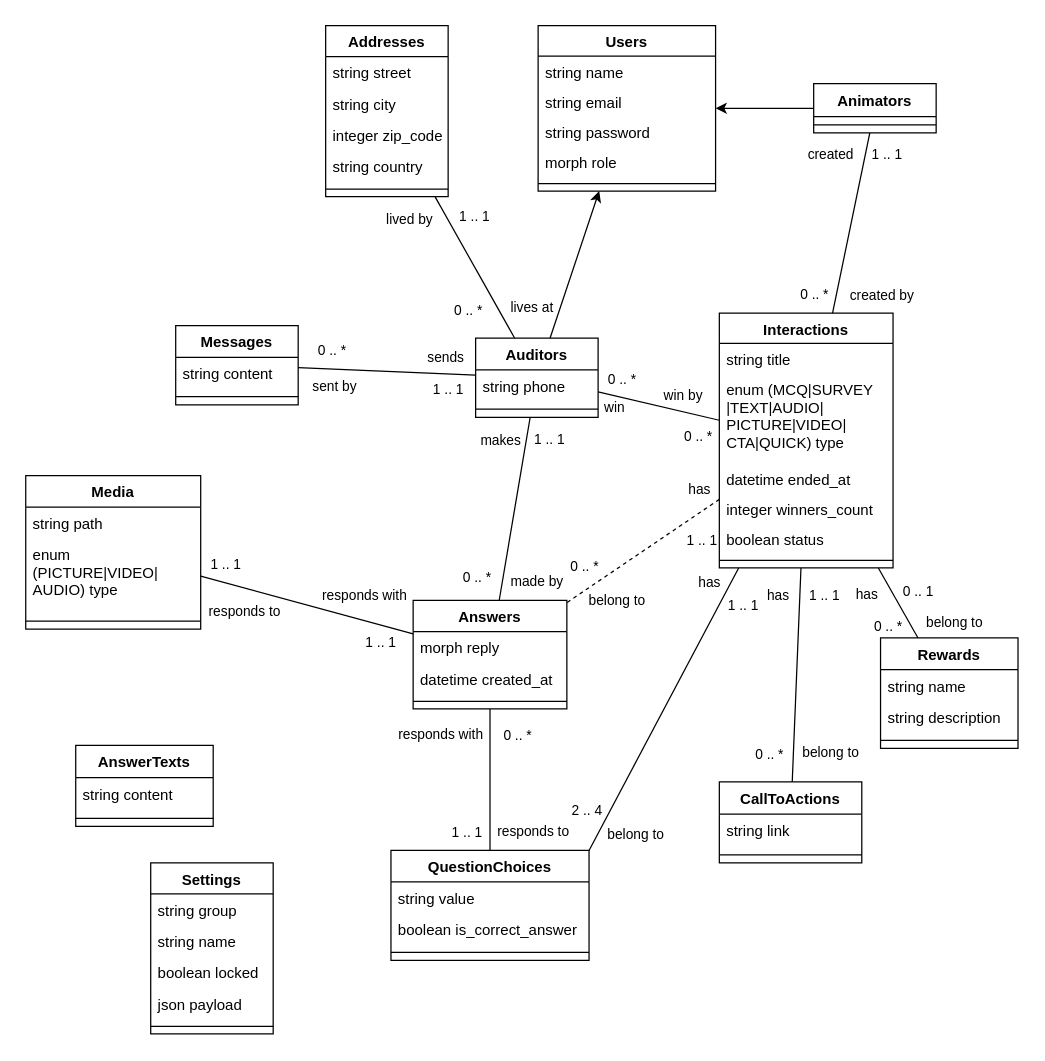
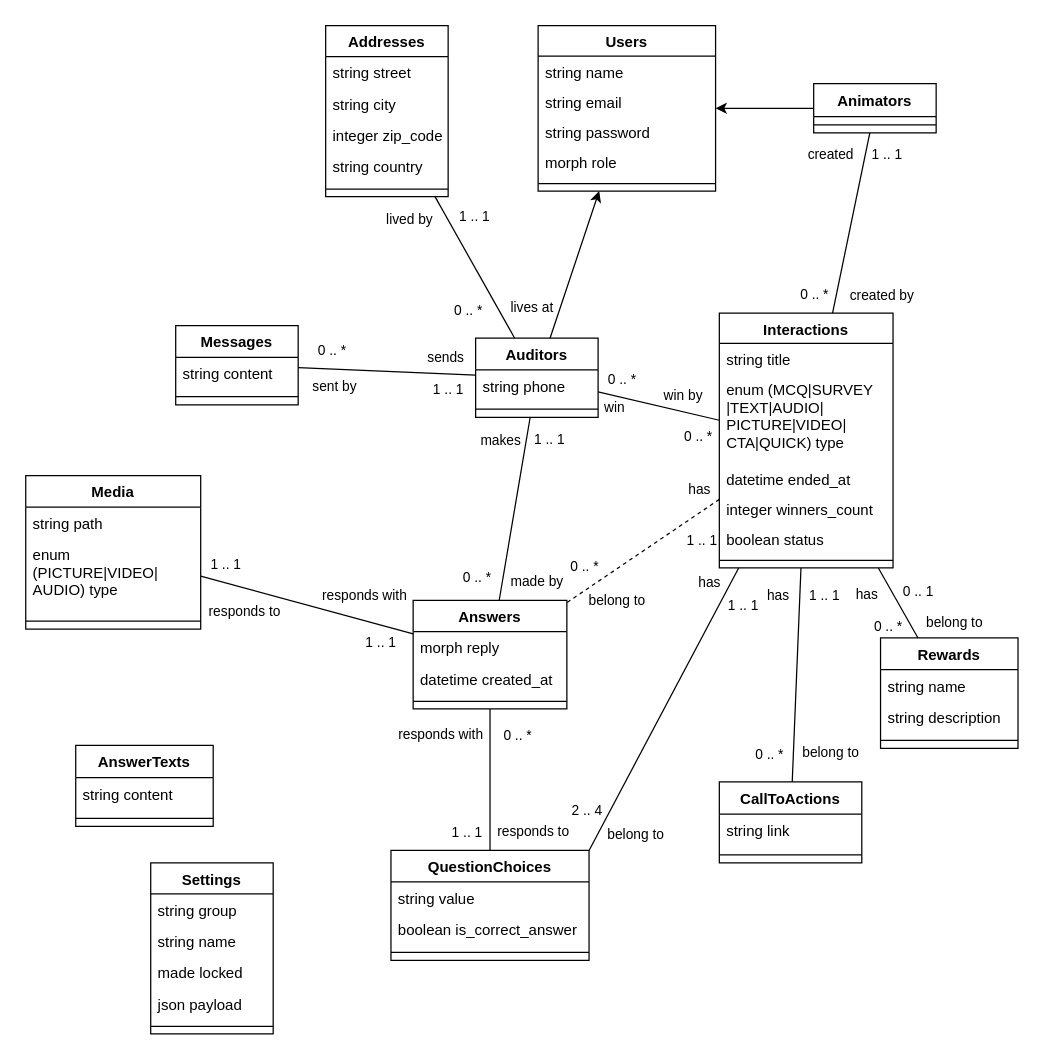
node "boolean locked": label "boolean locked" -> "made locked"
